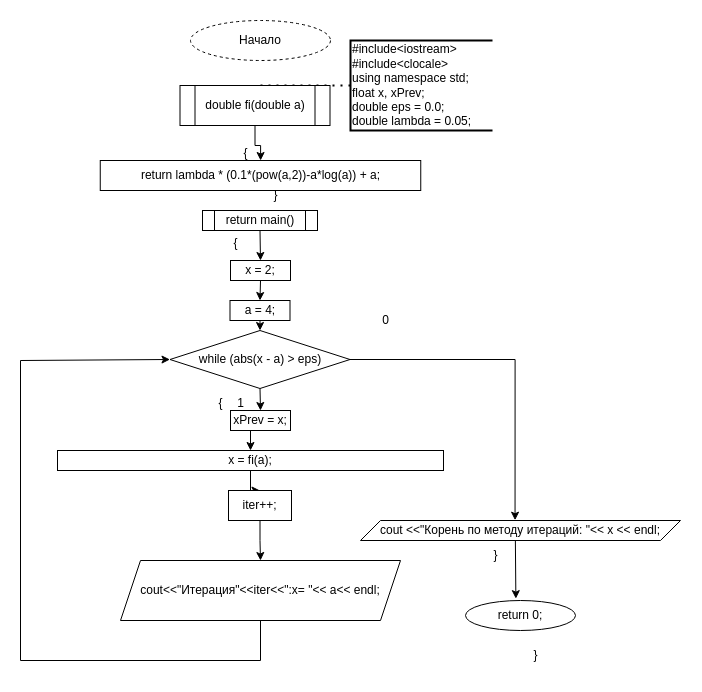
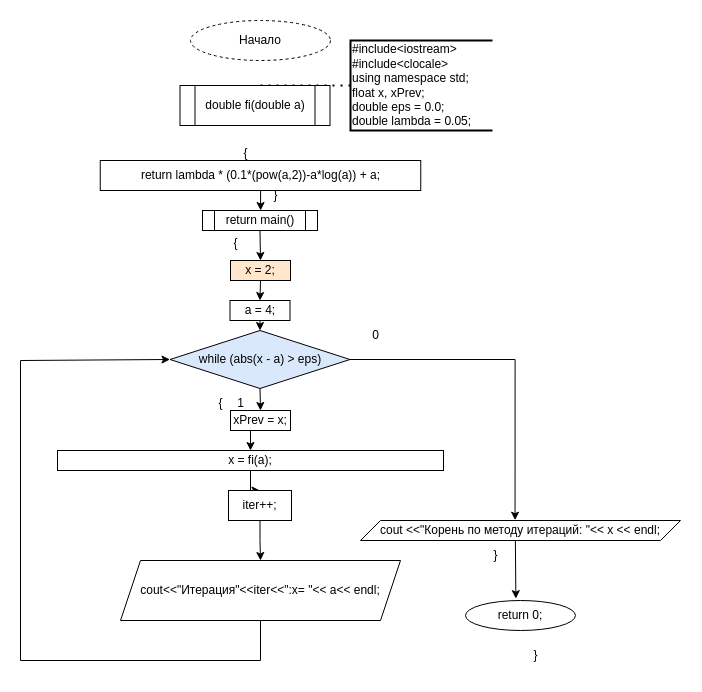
edge "double fi(double a)" -> "return lambda * (0.1*(pow(a,2))-a*log(a)) + a;": removed
edge "return lambda * (0.1*(pow(a,2))-a*log(a)) + a;" -> "return main()": added
node "x = 2;": fillcolor #ffffff -> #ffe6cc
node "0": moved (386, 321) -> (376, 336)
node "while (abs(x - a) > eps)": fillcolor #ffffff -> #dae8fc
